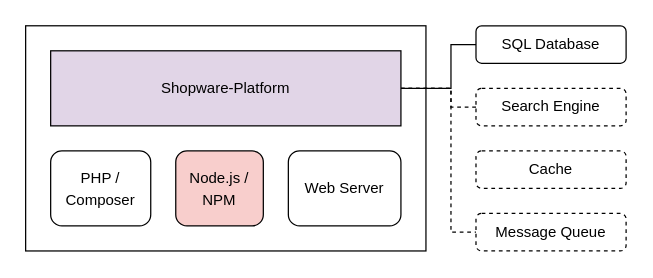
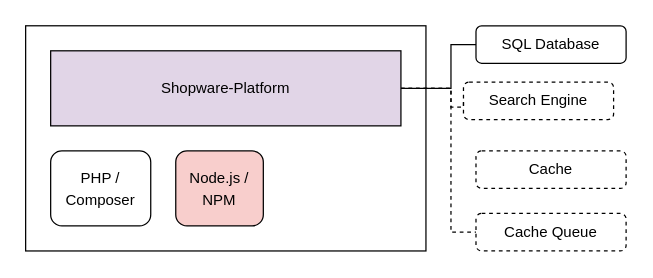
node "Search Engine": moved (551, 107) -> (538, 101)
node "Web Server": removed
node "Message Queue": label "Message Queue" -> "Cache Queue"
